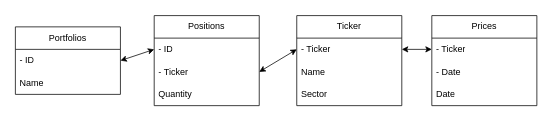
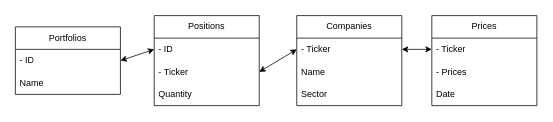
node "Ticker": label "Ticker" -> "Companies"
node "- Date": label "- Date" -> "- Prices"
